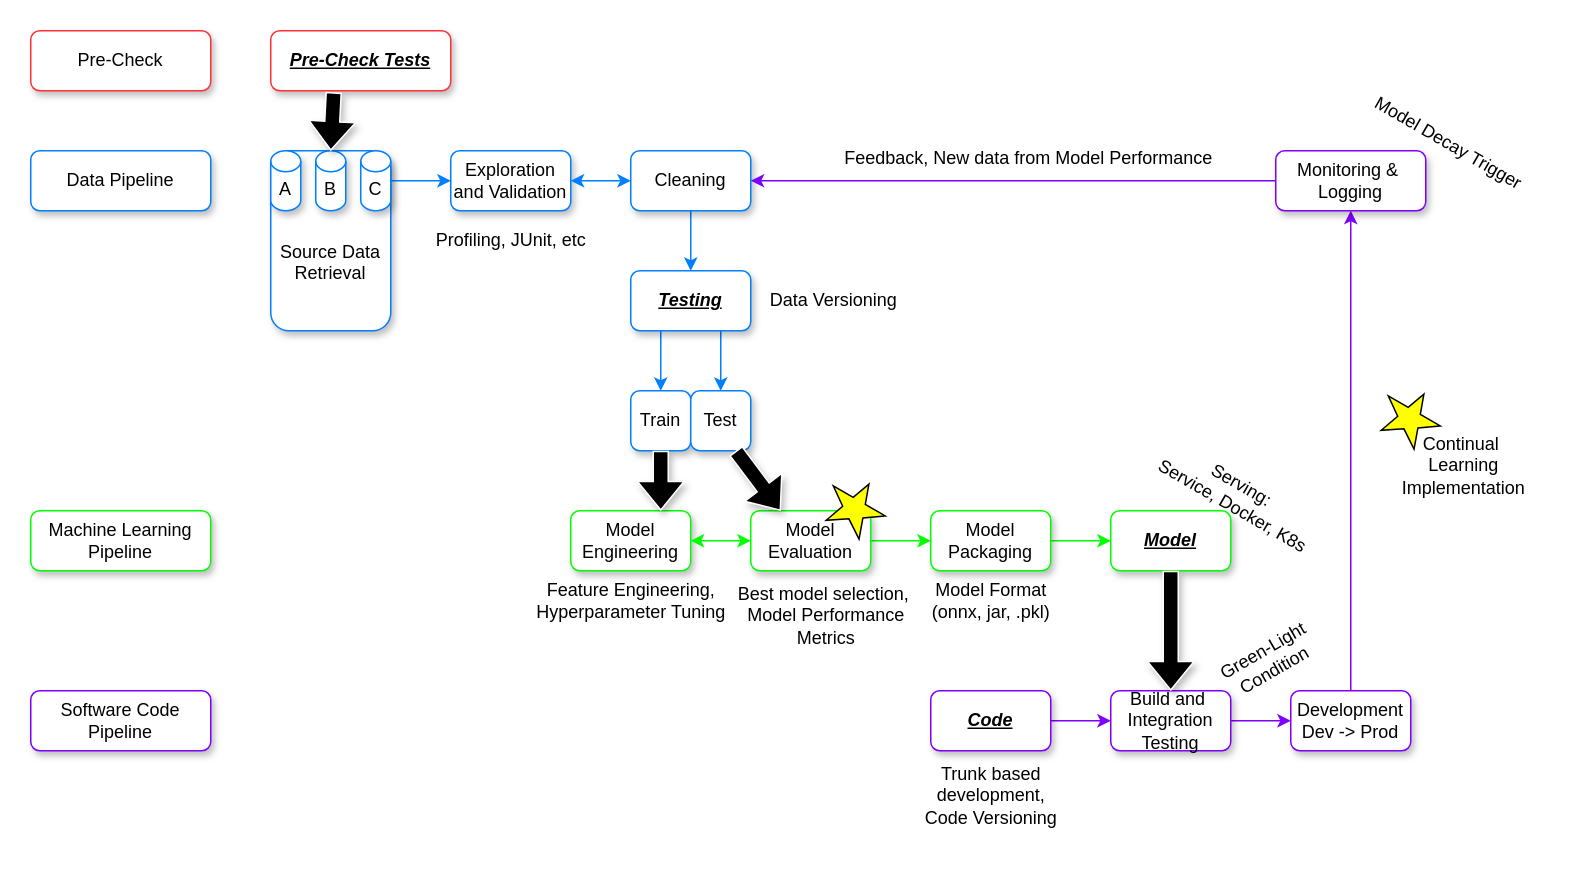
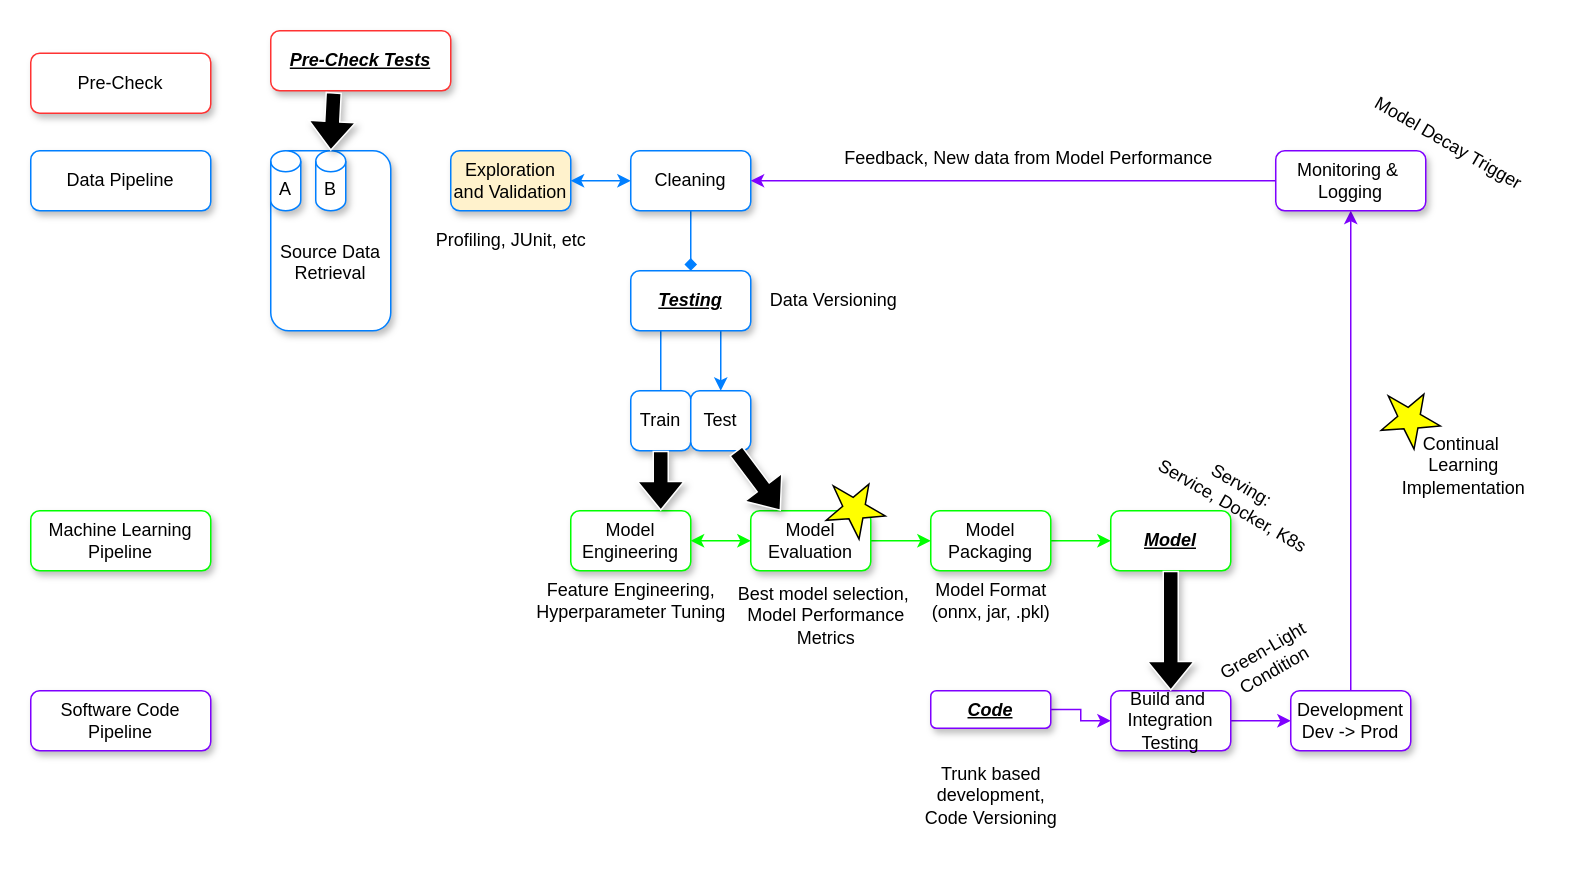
node "Pre-Check": moved (121, 61) -> (121, 83)
node "C": removed
edge "C" -> "Exploration and Validation": removed
node "Exploration and Validation": fillcolor #ffffff -> #fff2cc
edge "Cleaning" -> "Testing": arrowhead classic -> diamond
edge "Testing" -> "Train": arrowhead classic -> none
node "Code": size 120x60 -> 120x38
